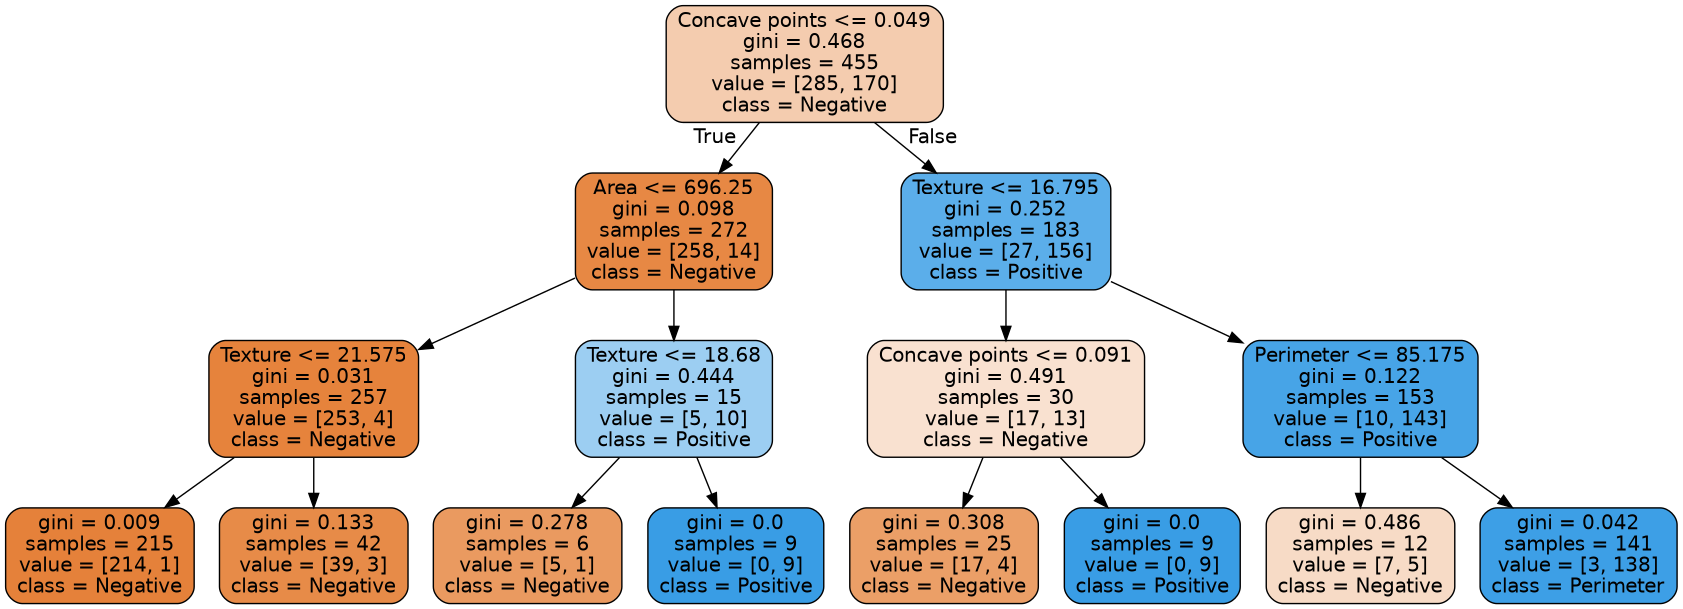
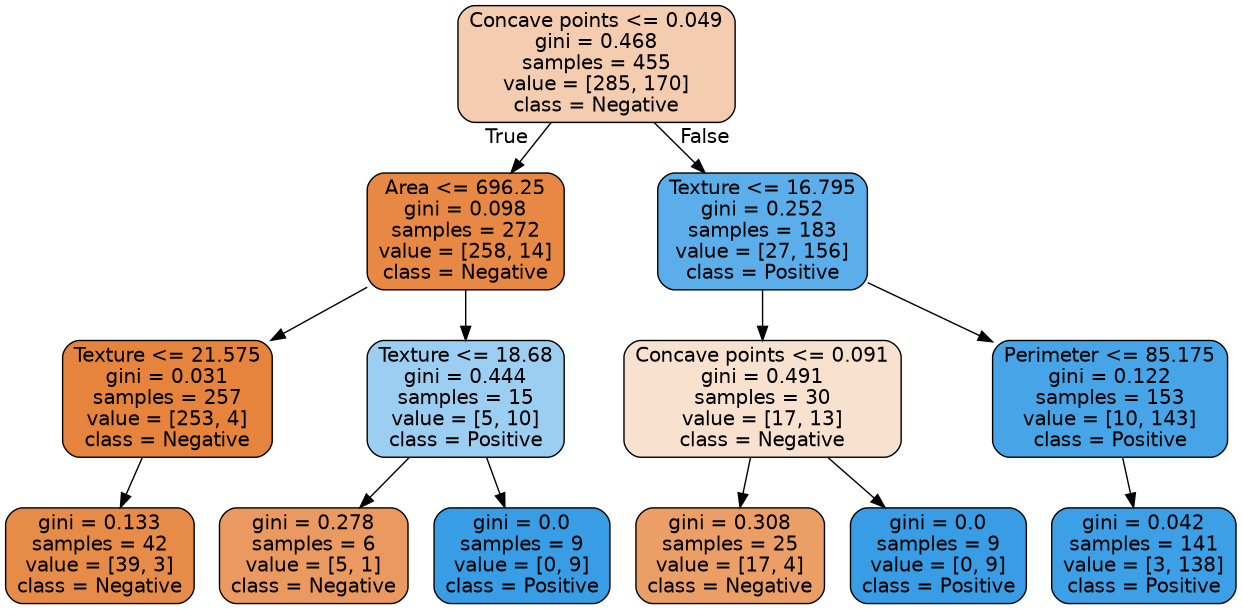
node "gini = 0.009 samples = 215 value = [214, 1] class = Negative": removed
node "gini = 0.486 samples = 12 value = [7, 5] class = Negative": removed
node "gini = 0.042 samples = 141 value = [3, 138] class = Perimeter": label "gini = 0.042 samples = 141 value = [3, 138] class = Perimeter" -> "gini = 0.042 samples = 141 value = [3, 138] class = Positive"
